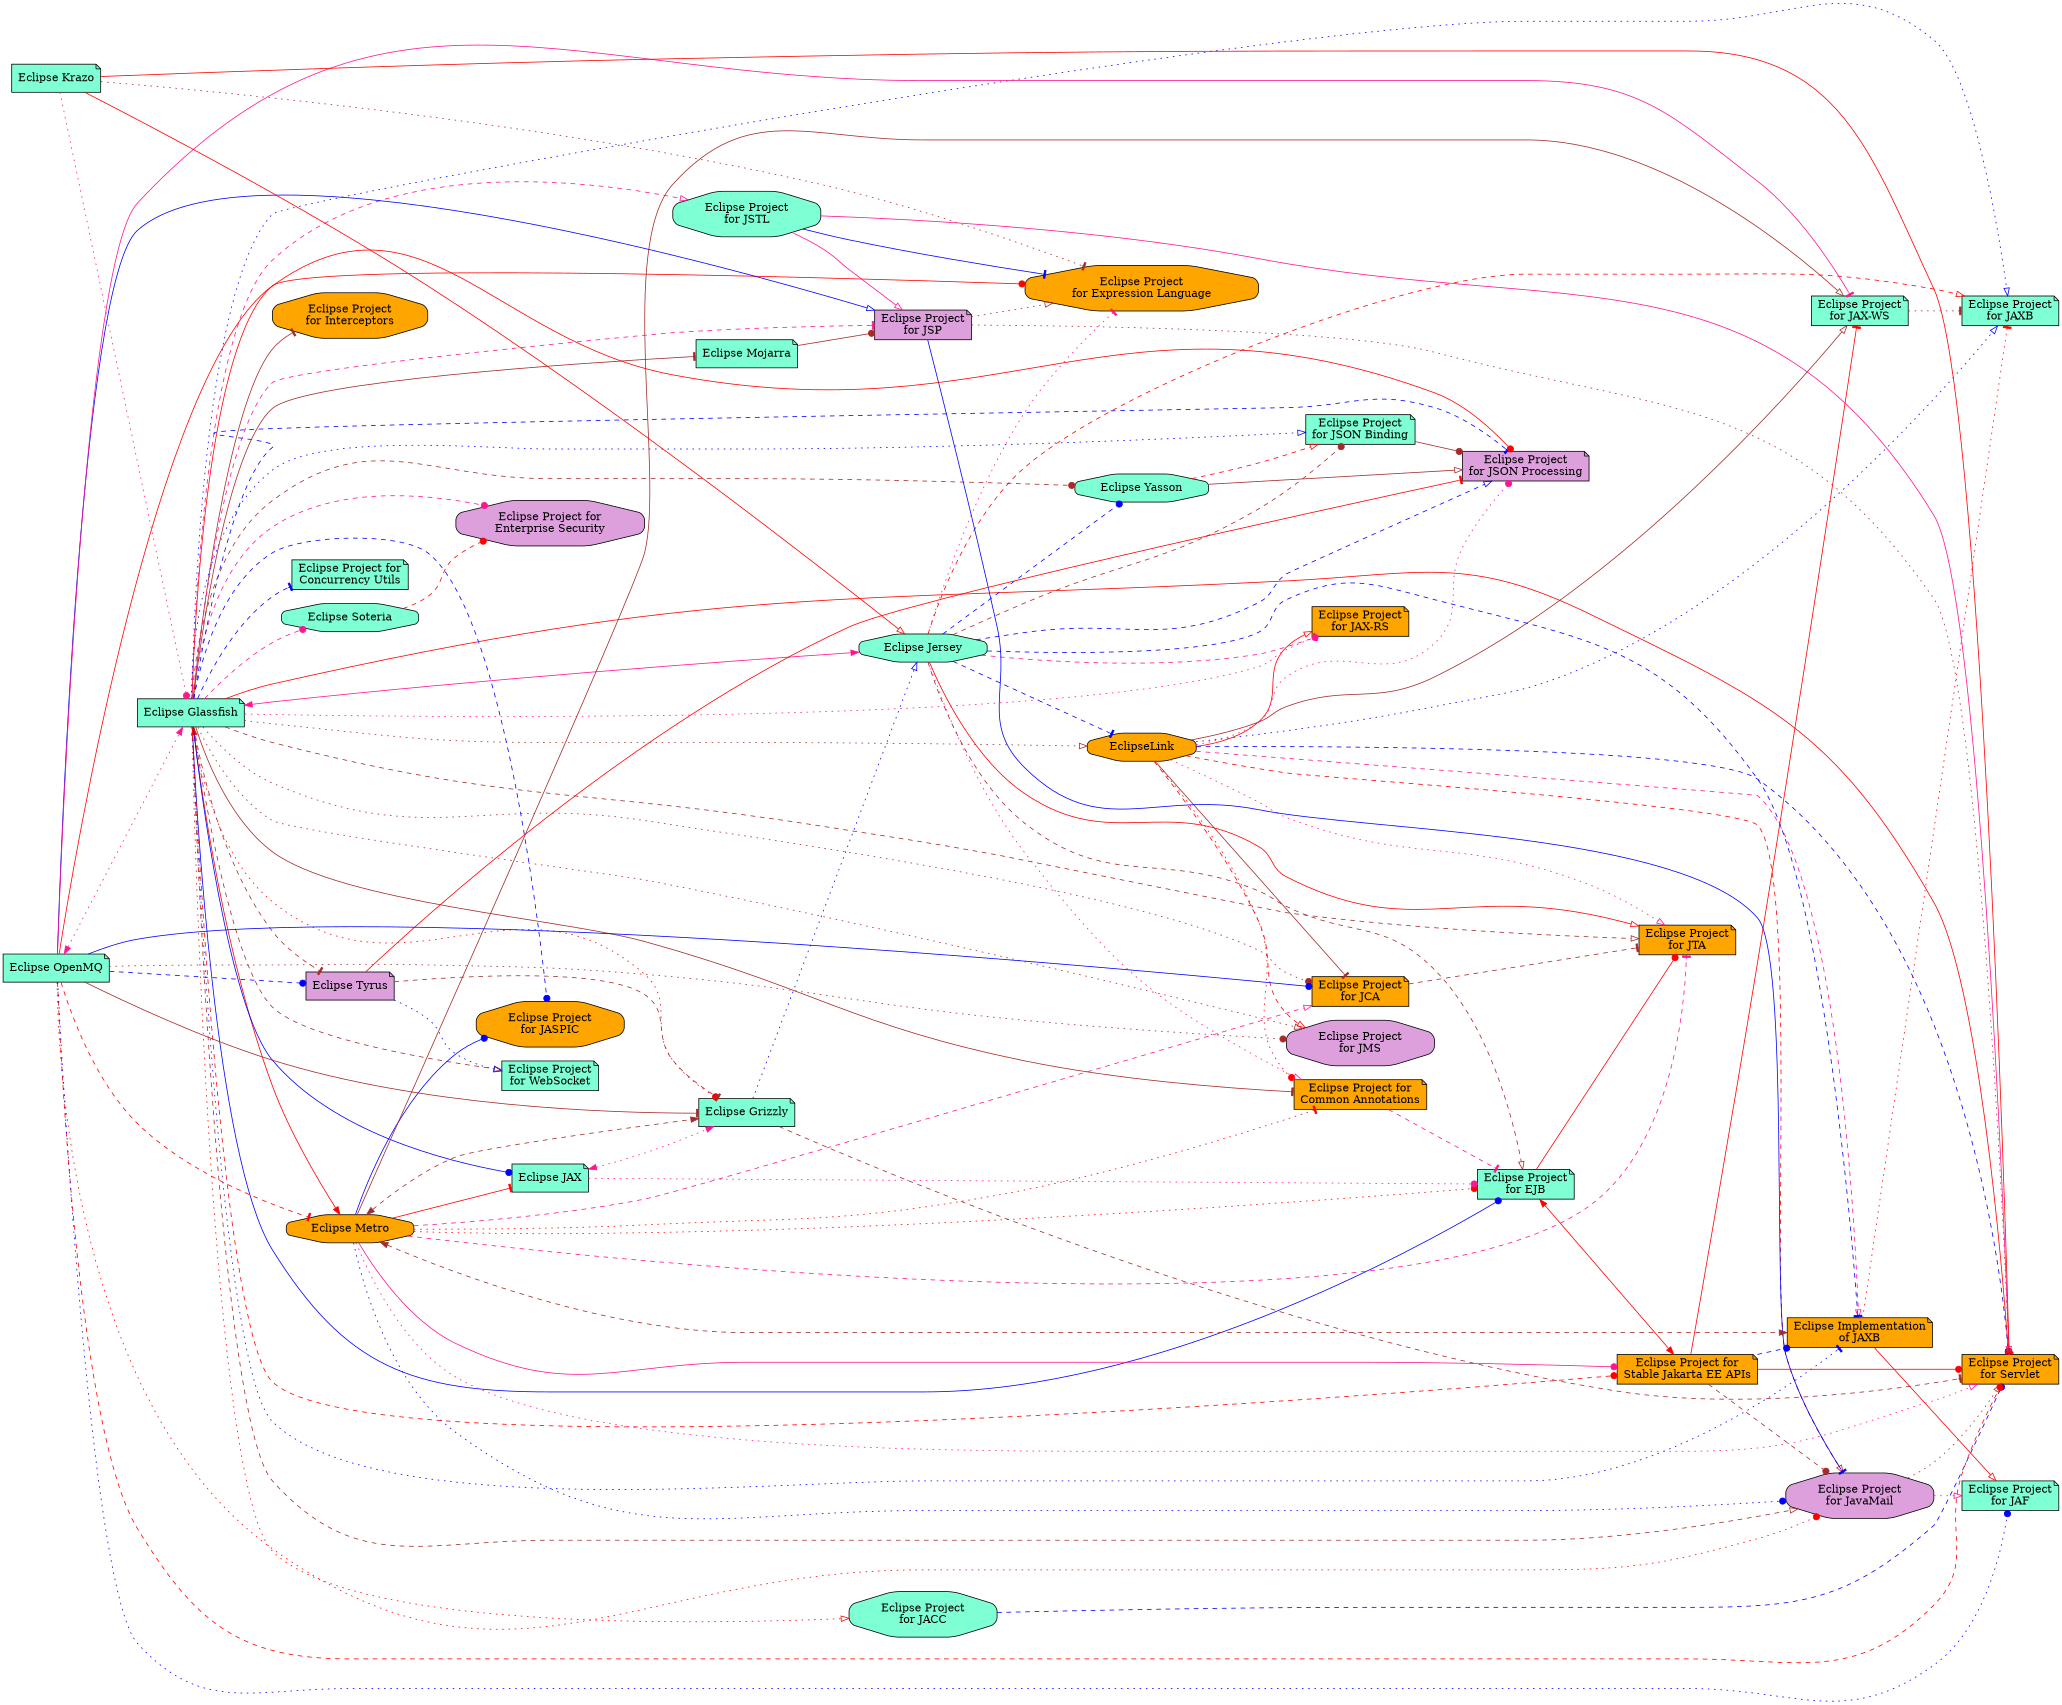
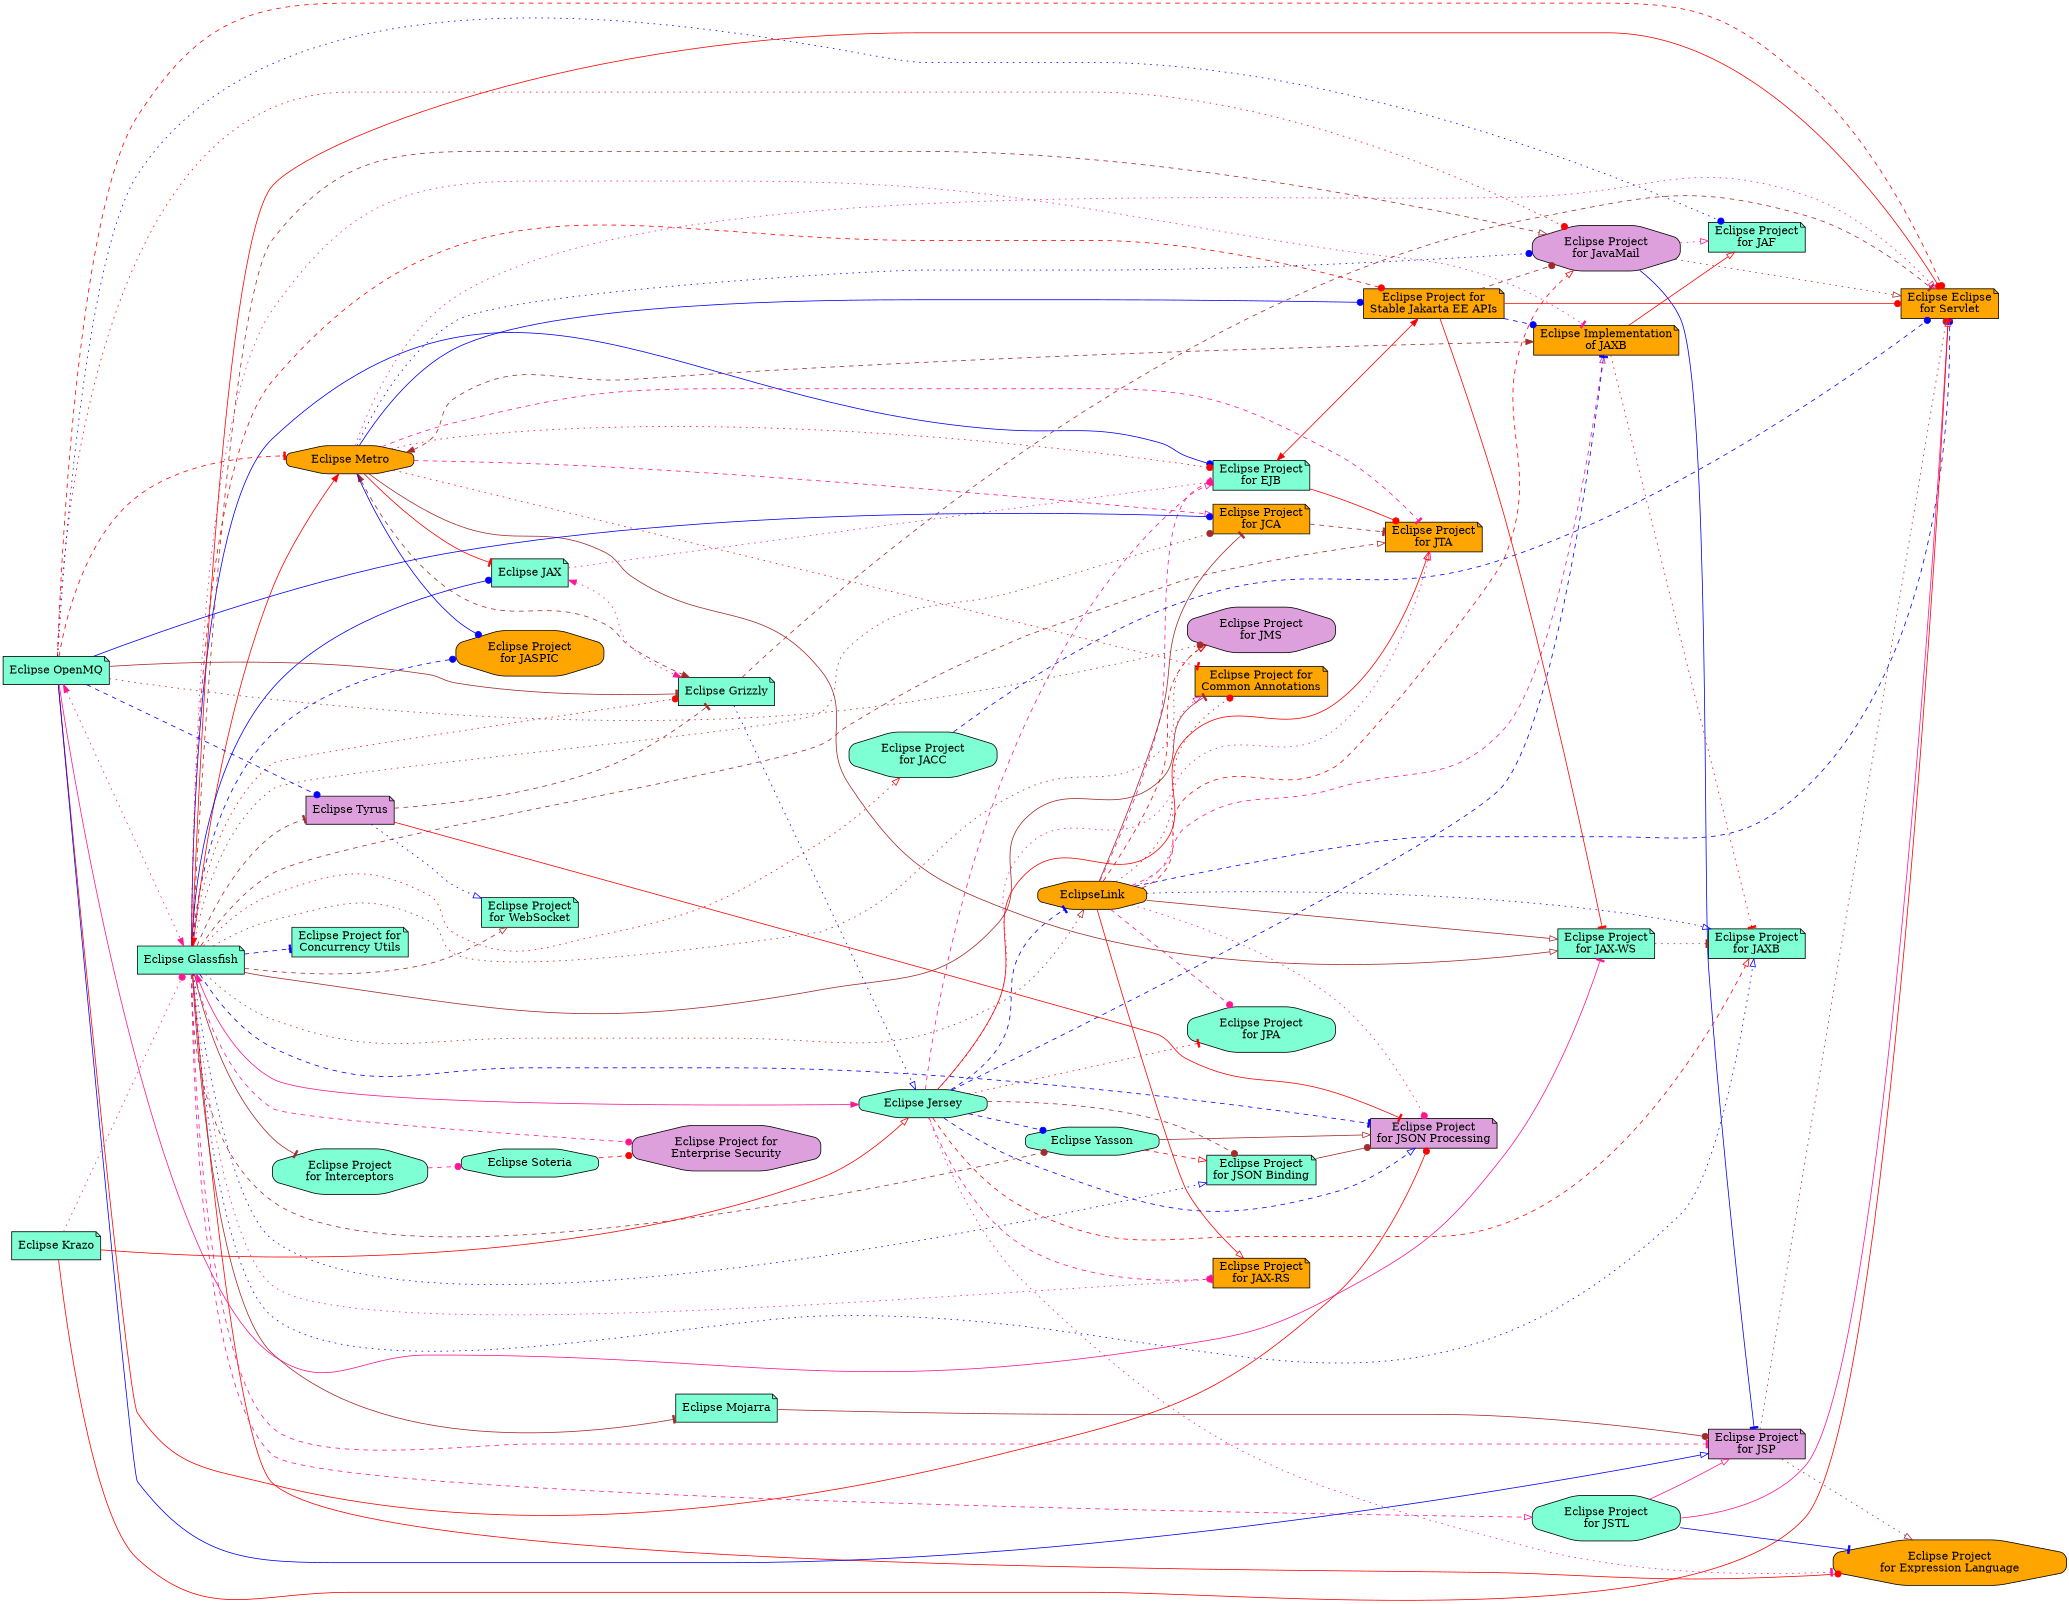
edge "Eclipse Krazo" -> "Eclipse Project for Expression Language": removed
node "Eclipse Project for Interceptors": fillcolor orange -> aquamarine
edge "Eclipse Glassfish" -> "Eclipse Soteria": now "Eclipse Project for Interceptors" -> "Eclipse Soteria"
edge "Eclipse Project for JSP" -> "Eclipse Project for JavaMail": reversed
edge "Eclipse Jersey" -> "Eclipse Project for EJB": color brown -> deeppink
node "Eclipse Project for JPA": added
edge "Eclipse Project for Common Annotations" -> "Eclipse Project for EJB": now "EclipseLink" -> "Eclipse Project for EJB"
edge "Eclipse Metro" -> "Eclipse Project for Stable Jakarta EE APIs": color deeppink -> blue
node "Eclipse Project for Servlet": label "Eclipse Project for Servlet" -> "Eclipse Eclipse for Servlet"
edge "Eclipse Glassfish" -> "Eclipse Implementation of JAXB": color blue -> deeppink
